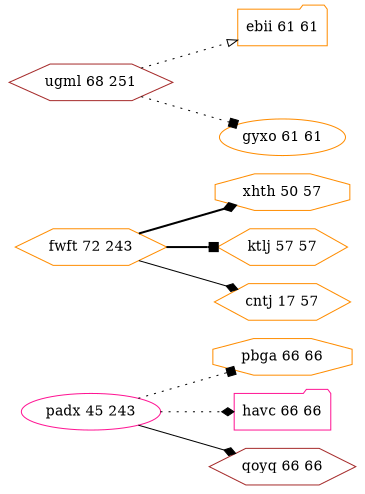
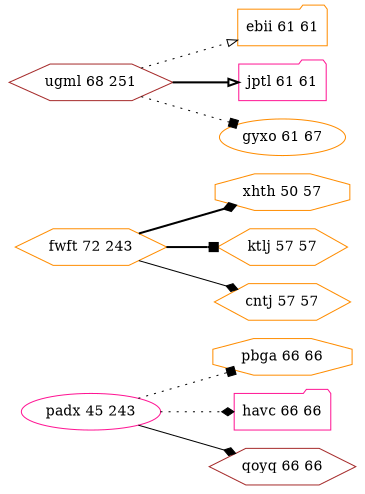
node "jptl 61 61": added
node "gyxo 61 61": label "gyxo 61 61" -> "gyxo 61 67"
node "cntj 17 57": label "cntj 17 57" -> "cntj 57 57"
